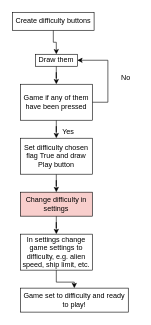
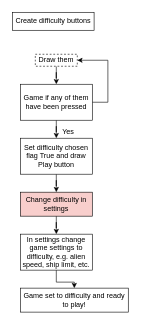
edge "Create difficulty buttons" -> "Draw them": removed
node "Draw them": style solid -> dashed
node "No": removed
